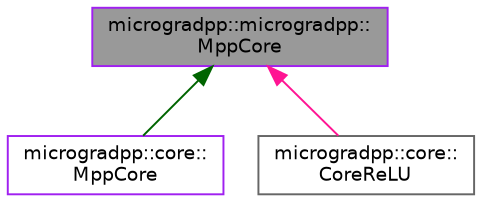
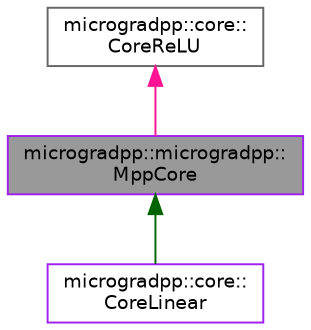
edge "microgradpp::core:: CoreReLU" -> "microgradpp::microgradpp:: MppCore": reversed
node "microgradpp::core:: MppCore": label "microgradpp::core:: MppCore" -> "microgradpp::core:: CoreLinear"
